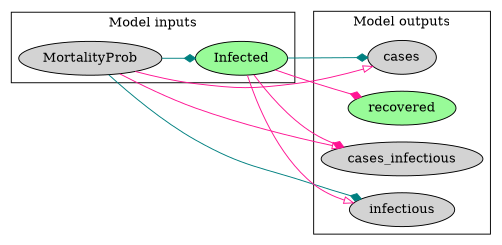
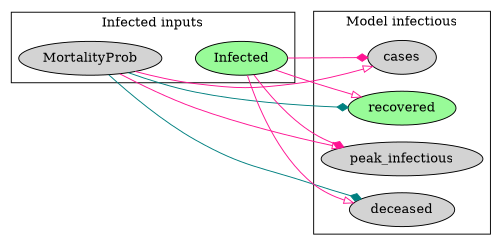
cluster "Model outputs": label "Model outputs" -> "Model infectious"
cluster "Model inputs": label "Model inputs" -> "Infected inputs"
edge "MortalityProb" -> "Infected": now "MortalityProb" -> "recovered"
edge "Infected" -> "cases": color teal -> deeppink
edge "Infected" -> "recovered": arrowhead diamond -> onormal
node "cases_infectious": label "cases_infectious" -> "peak_infectious"
node "infectious": label "infectious" -> "deceased"
